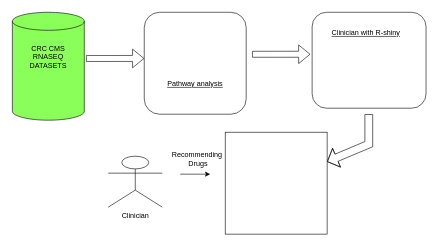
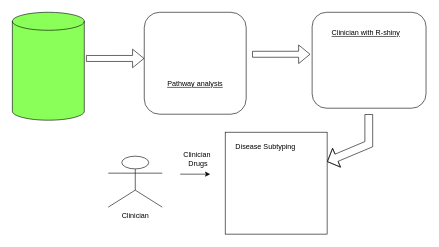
node "CRC CMS RNASEQ DATASETS": removed
node "Disease Subtyping": added
node "Recommending Drugs": label "Recommending Drugs" -> "Clinician Drugs"
